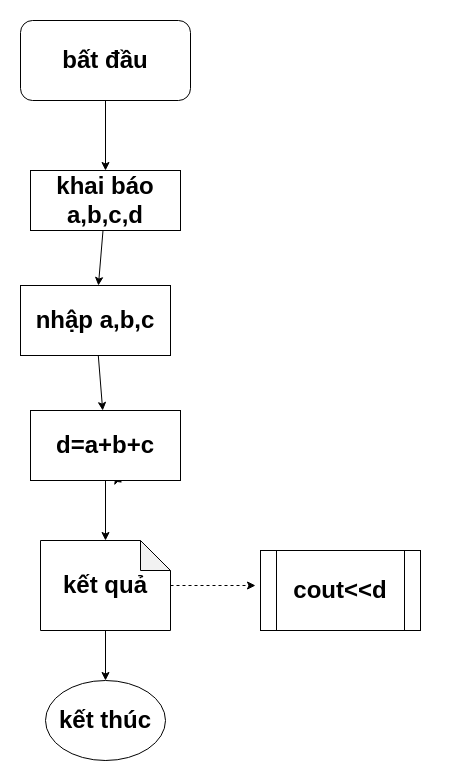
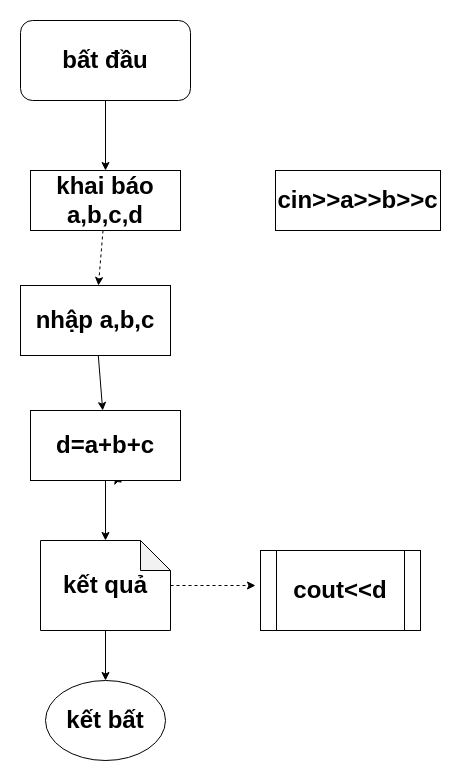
node "cin>>a>>b>>c": added
edge "khai báo a,b,c,d" -> "nhập a,b,c": style solid -> dashed
node "kết thúc": label "kết thúc" -> "kết bất"
